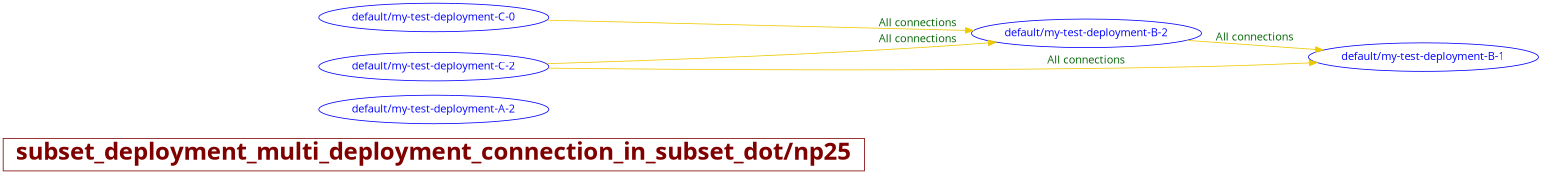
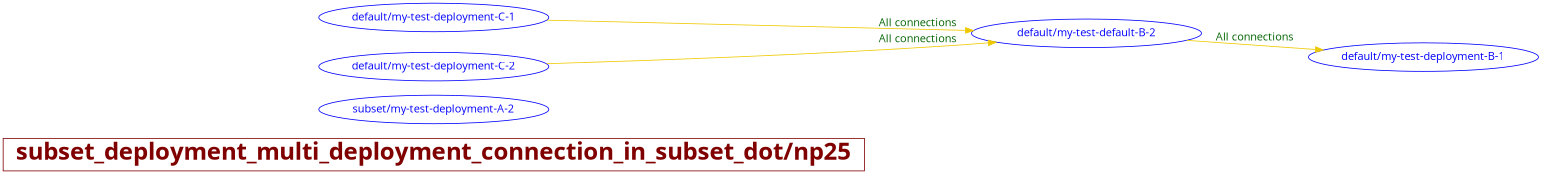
node "default/my-test-deployment-C-0": label "default/my-test-deployment-C-0" -> "default/my-test-deployment-C-1"
node "default/my-test-deployment-B-2": label "default/my-test-deployment-B-2" -> "default/my-test-default-B-2"
edge "default/my-test-deployment-C-2" -> "default/my-test-deployment-B-1": removed, label "All connections"
node "default/my-test-deployment-A-2": label "default/my-test-deployment-A-2" -> "subset/my-test-deployment-A-2"
